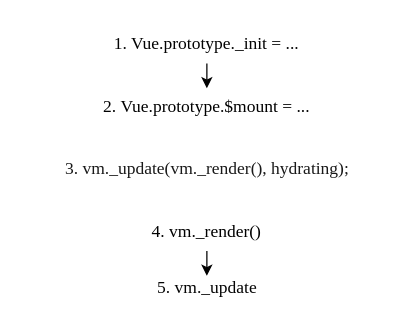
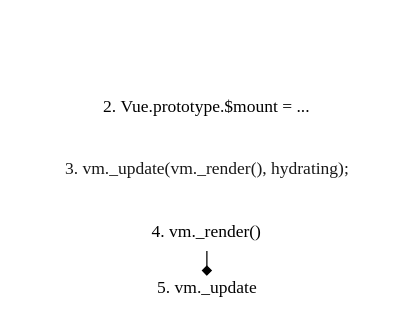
node "1. Vue.prototype._init = ...": removed
edge "1. Vue.prototype._init = ..." -> "2. Vue.prototype.$mount = ...": removed
edge "4. vm._render()" -> "5. vm._update": arrowhead classic -> diamond
